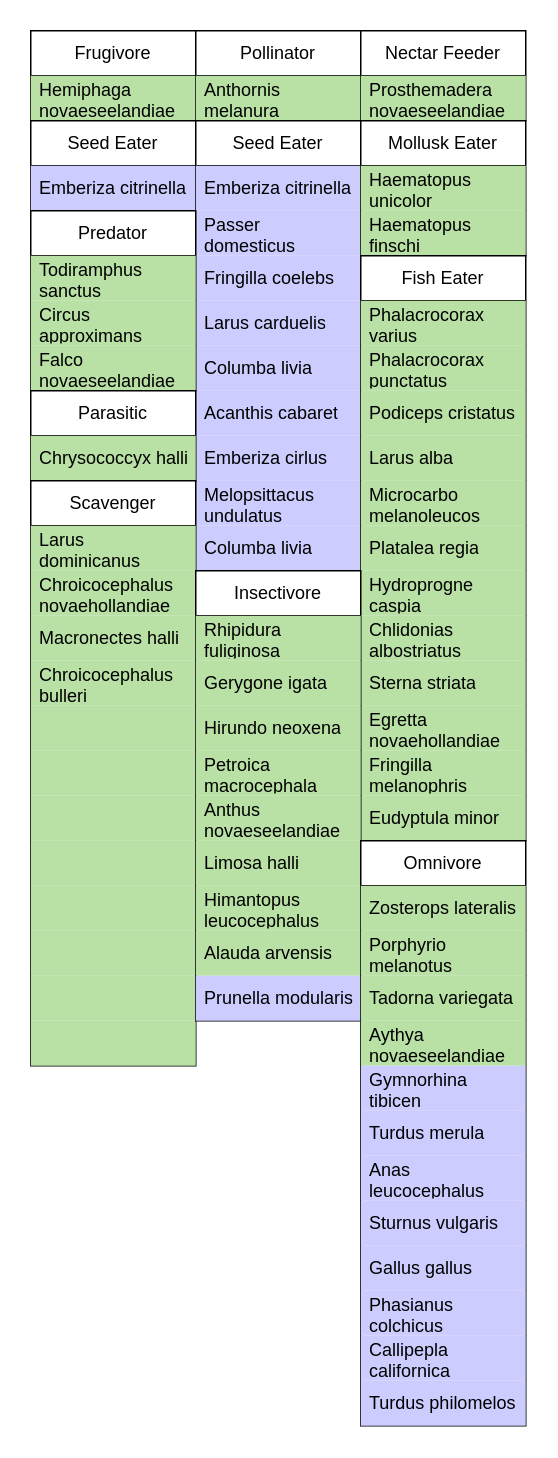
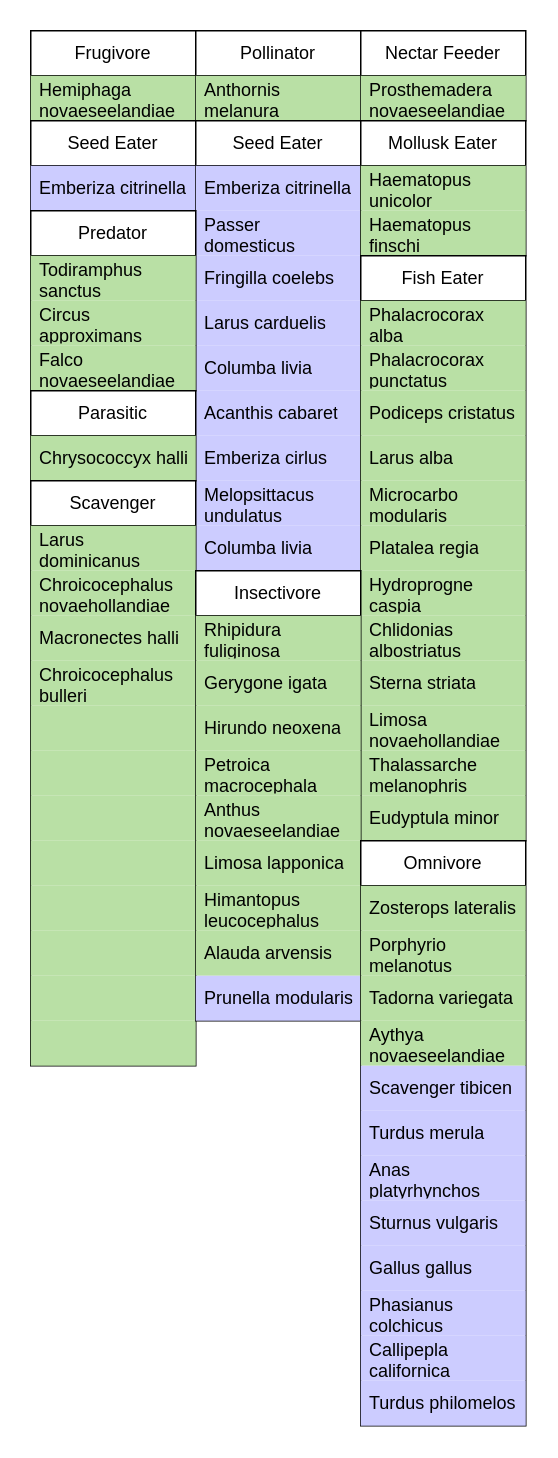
node "Phalacrocorax varius": label "Phalacrocorax varius" -> "Phalacrocorax alba"
node "Microcarbo melanoleucos": label "Microcarbo melanoleucos" -> "Microcarbo modularis"
node "Egretta novaehollandiae": label "Egretta novaehollandiae" -> "Limosa novaehollandiae"
node "Fringilla melanophris": label "Fringilla melanophris" -> "Thalassarche melanophris"
node "Limosa halli": label "Limosa halli" -> "Limosa lapponica"
node "Gymnorhina tibicen": label "Gymnorhina tibicen" -> "Scavenger tibicen"
node "Anas leucocephalus": label "Anas leucocephalus" -> "Anas platyrhynchos"
